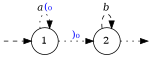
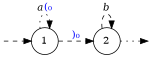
edge "1" -> "2": style dotted -> dashed
